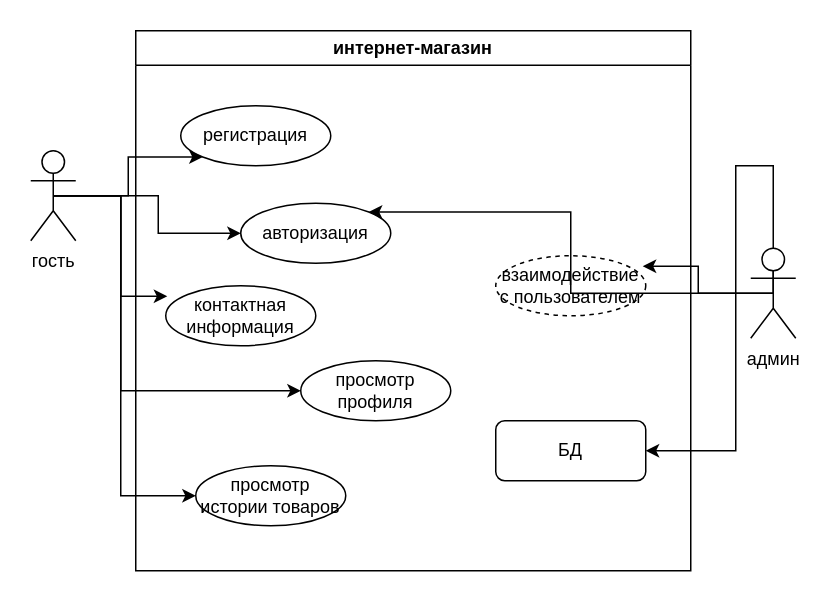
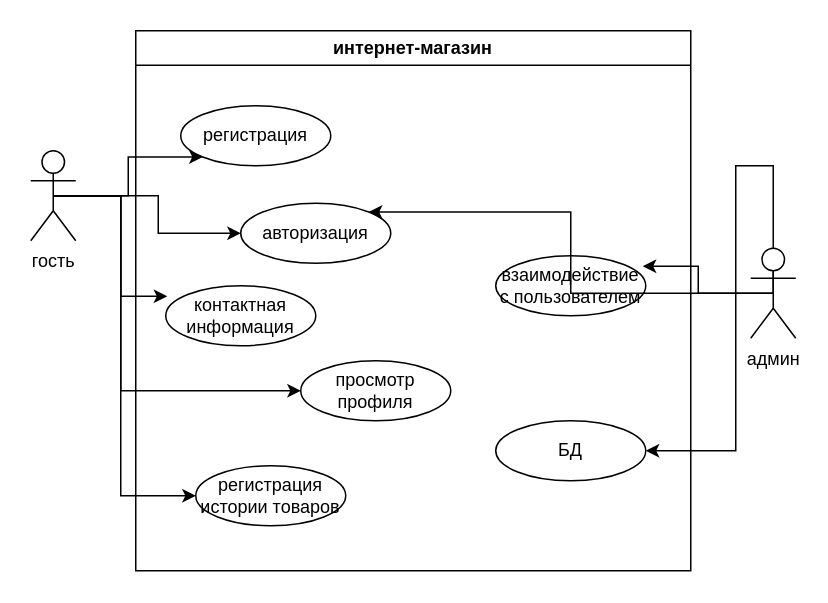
node "взаимодействие с пользователем": style dashed -> solid
node "БД": shape rounded rectangle -> ellipse
node "просмотр истории товаров": label "просмотр истории товаров" -> "регистрация истории товаров"
